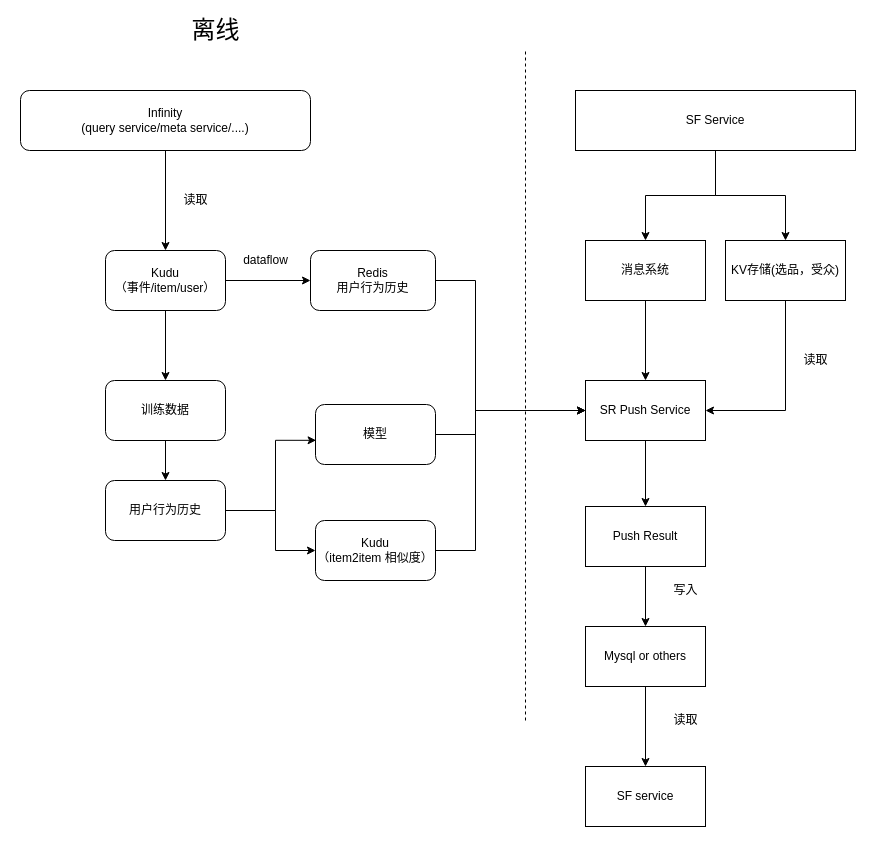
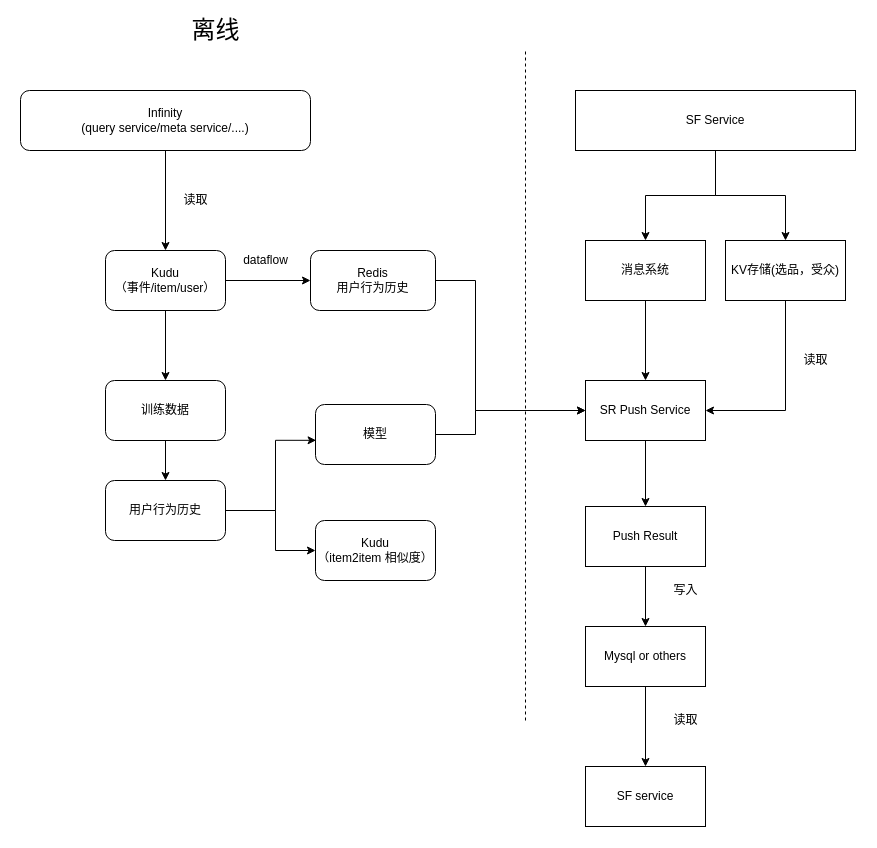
edge "Kudu （item2item 相似度）" -> "SR Push Service": removed
